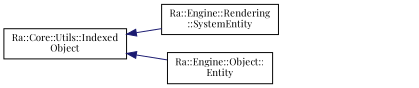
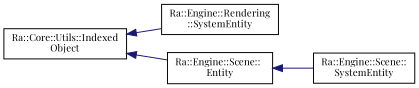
node "Ra::Engine::Object:: Entity": label "Ra::Engine::Object:: Entity" -> "Ra::Engine::Scene:: Entity"
node "Ra::Engine::Scene:: SystemEntity": added
